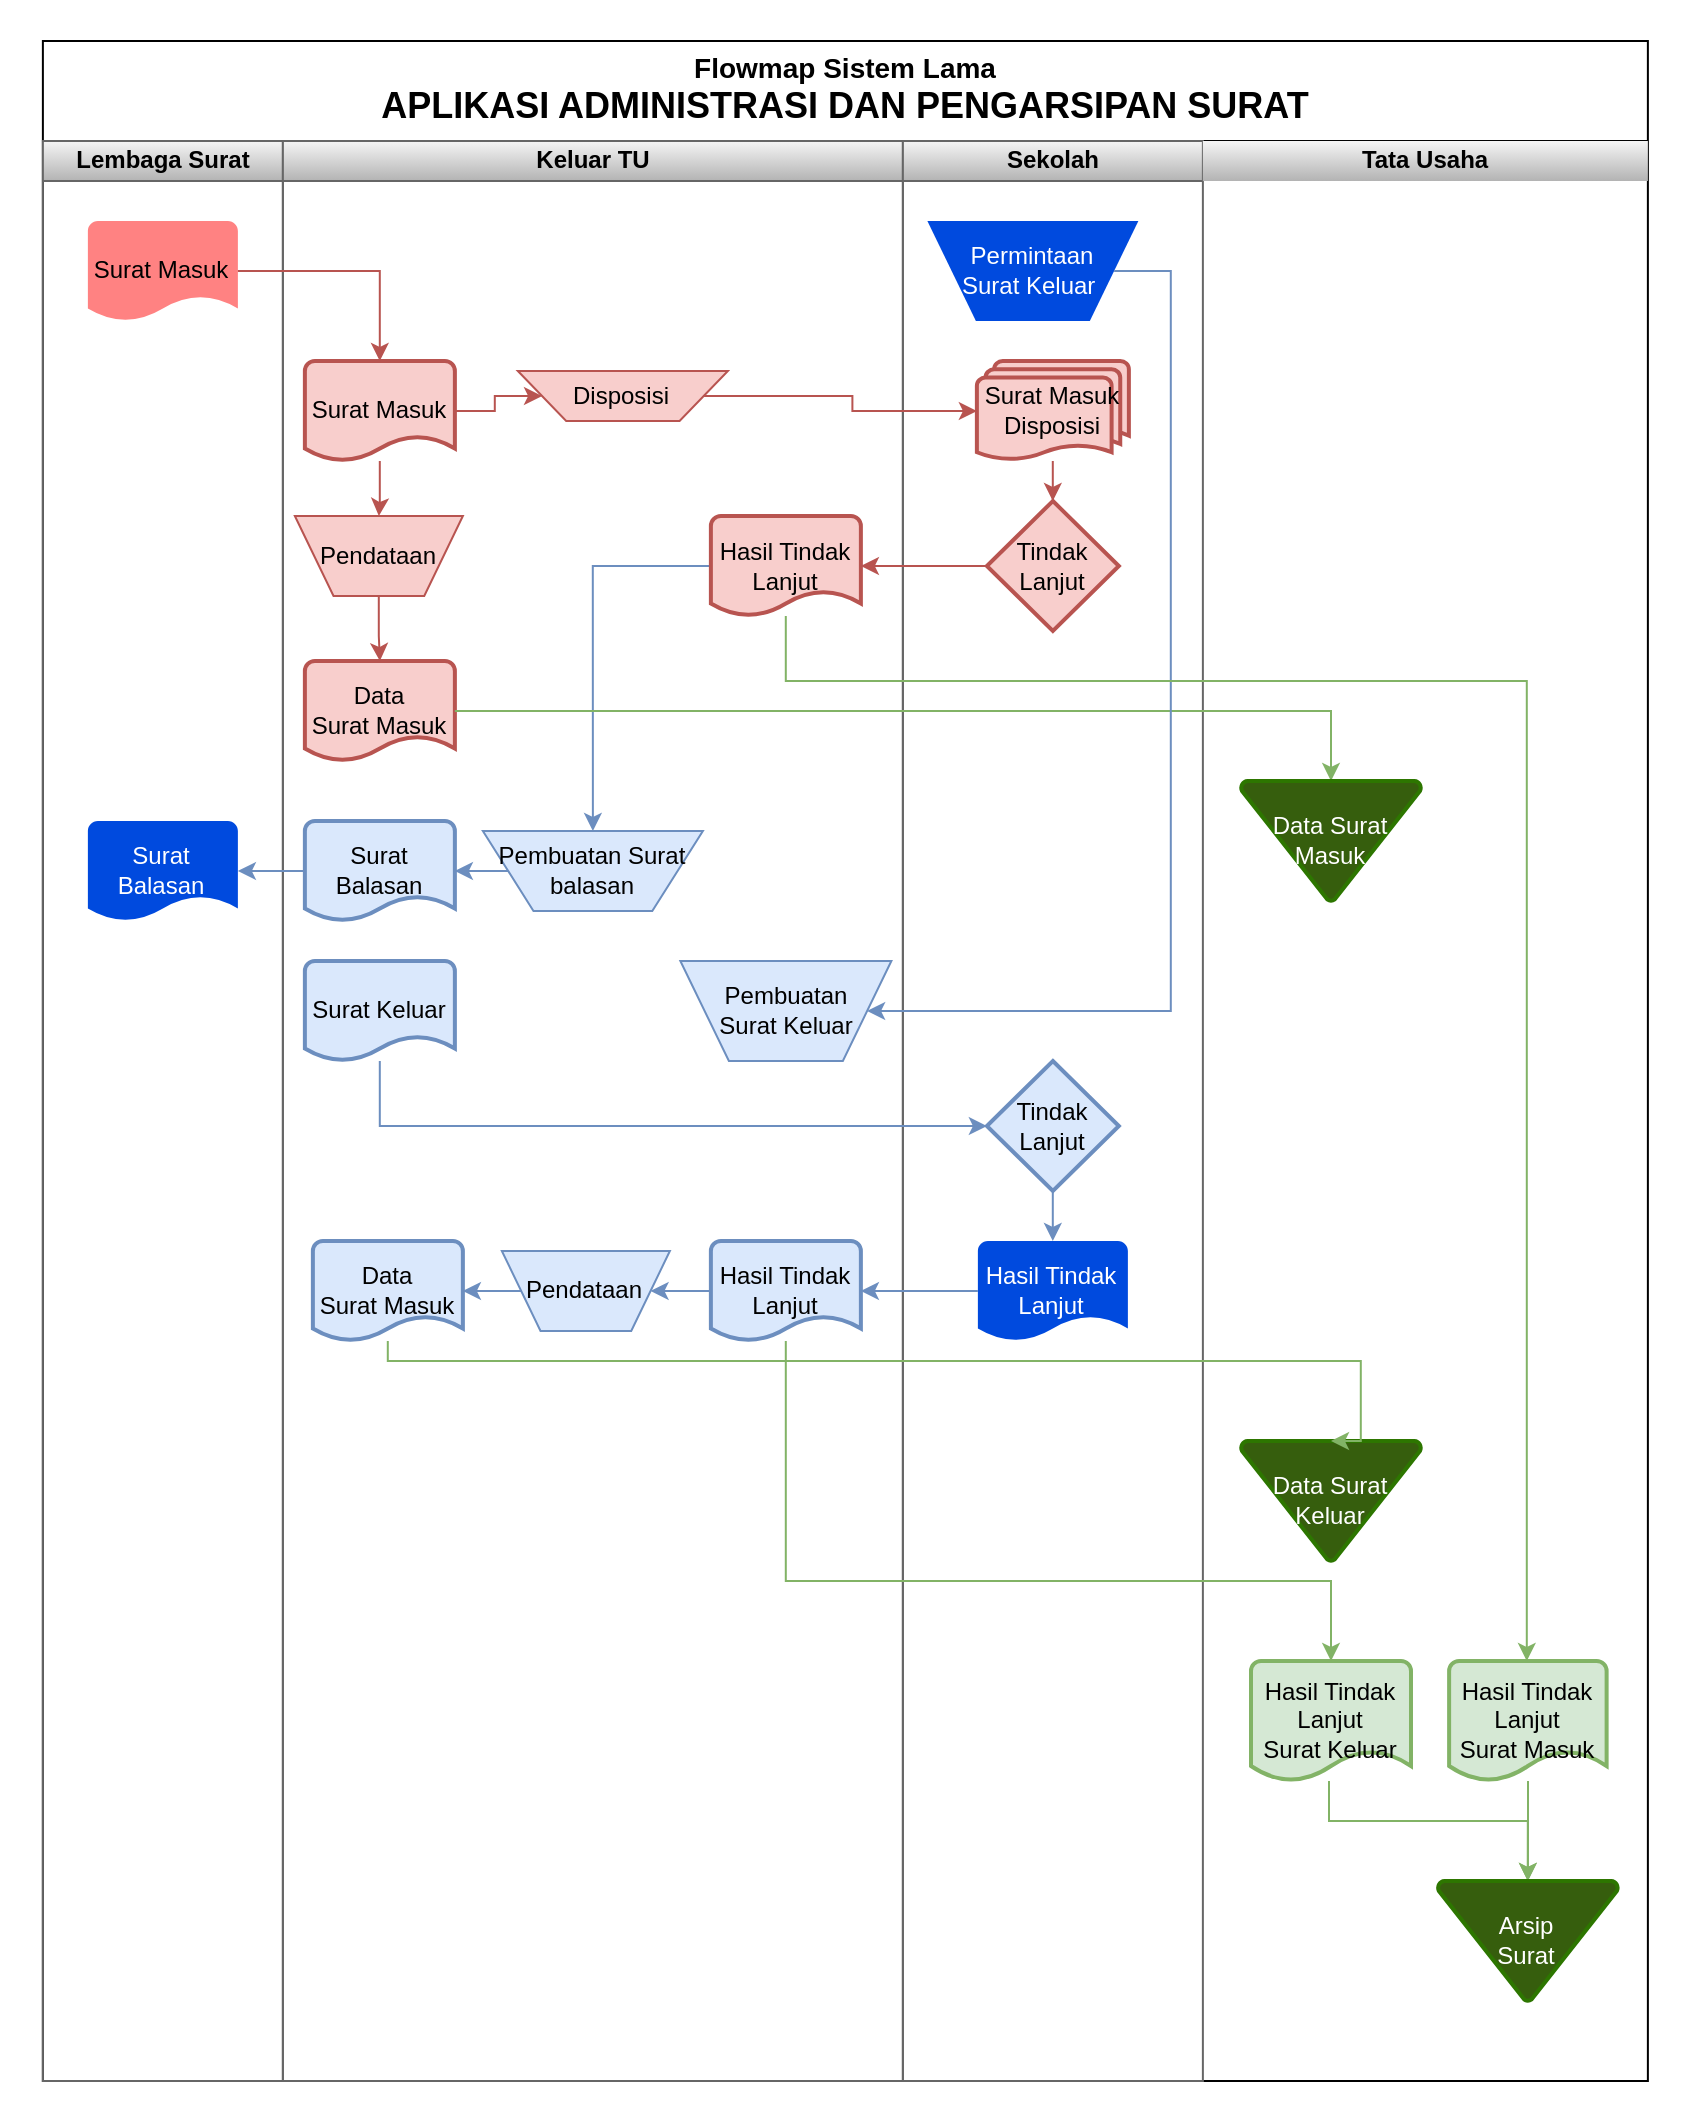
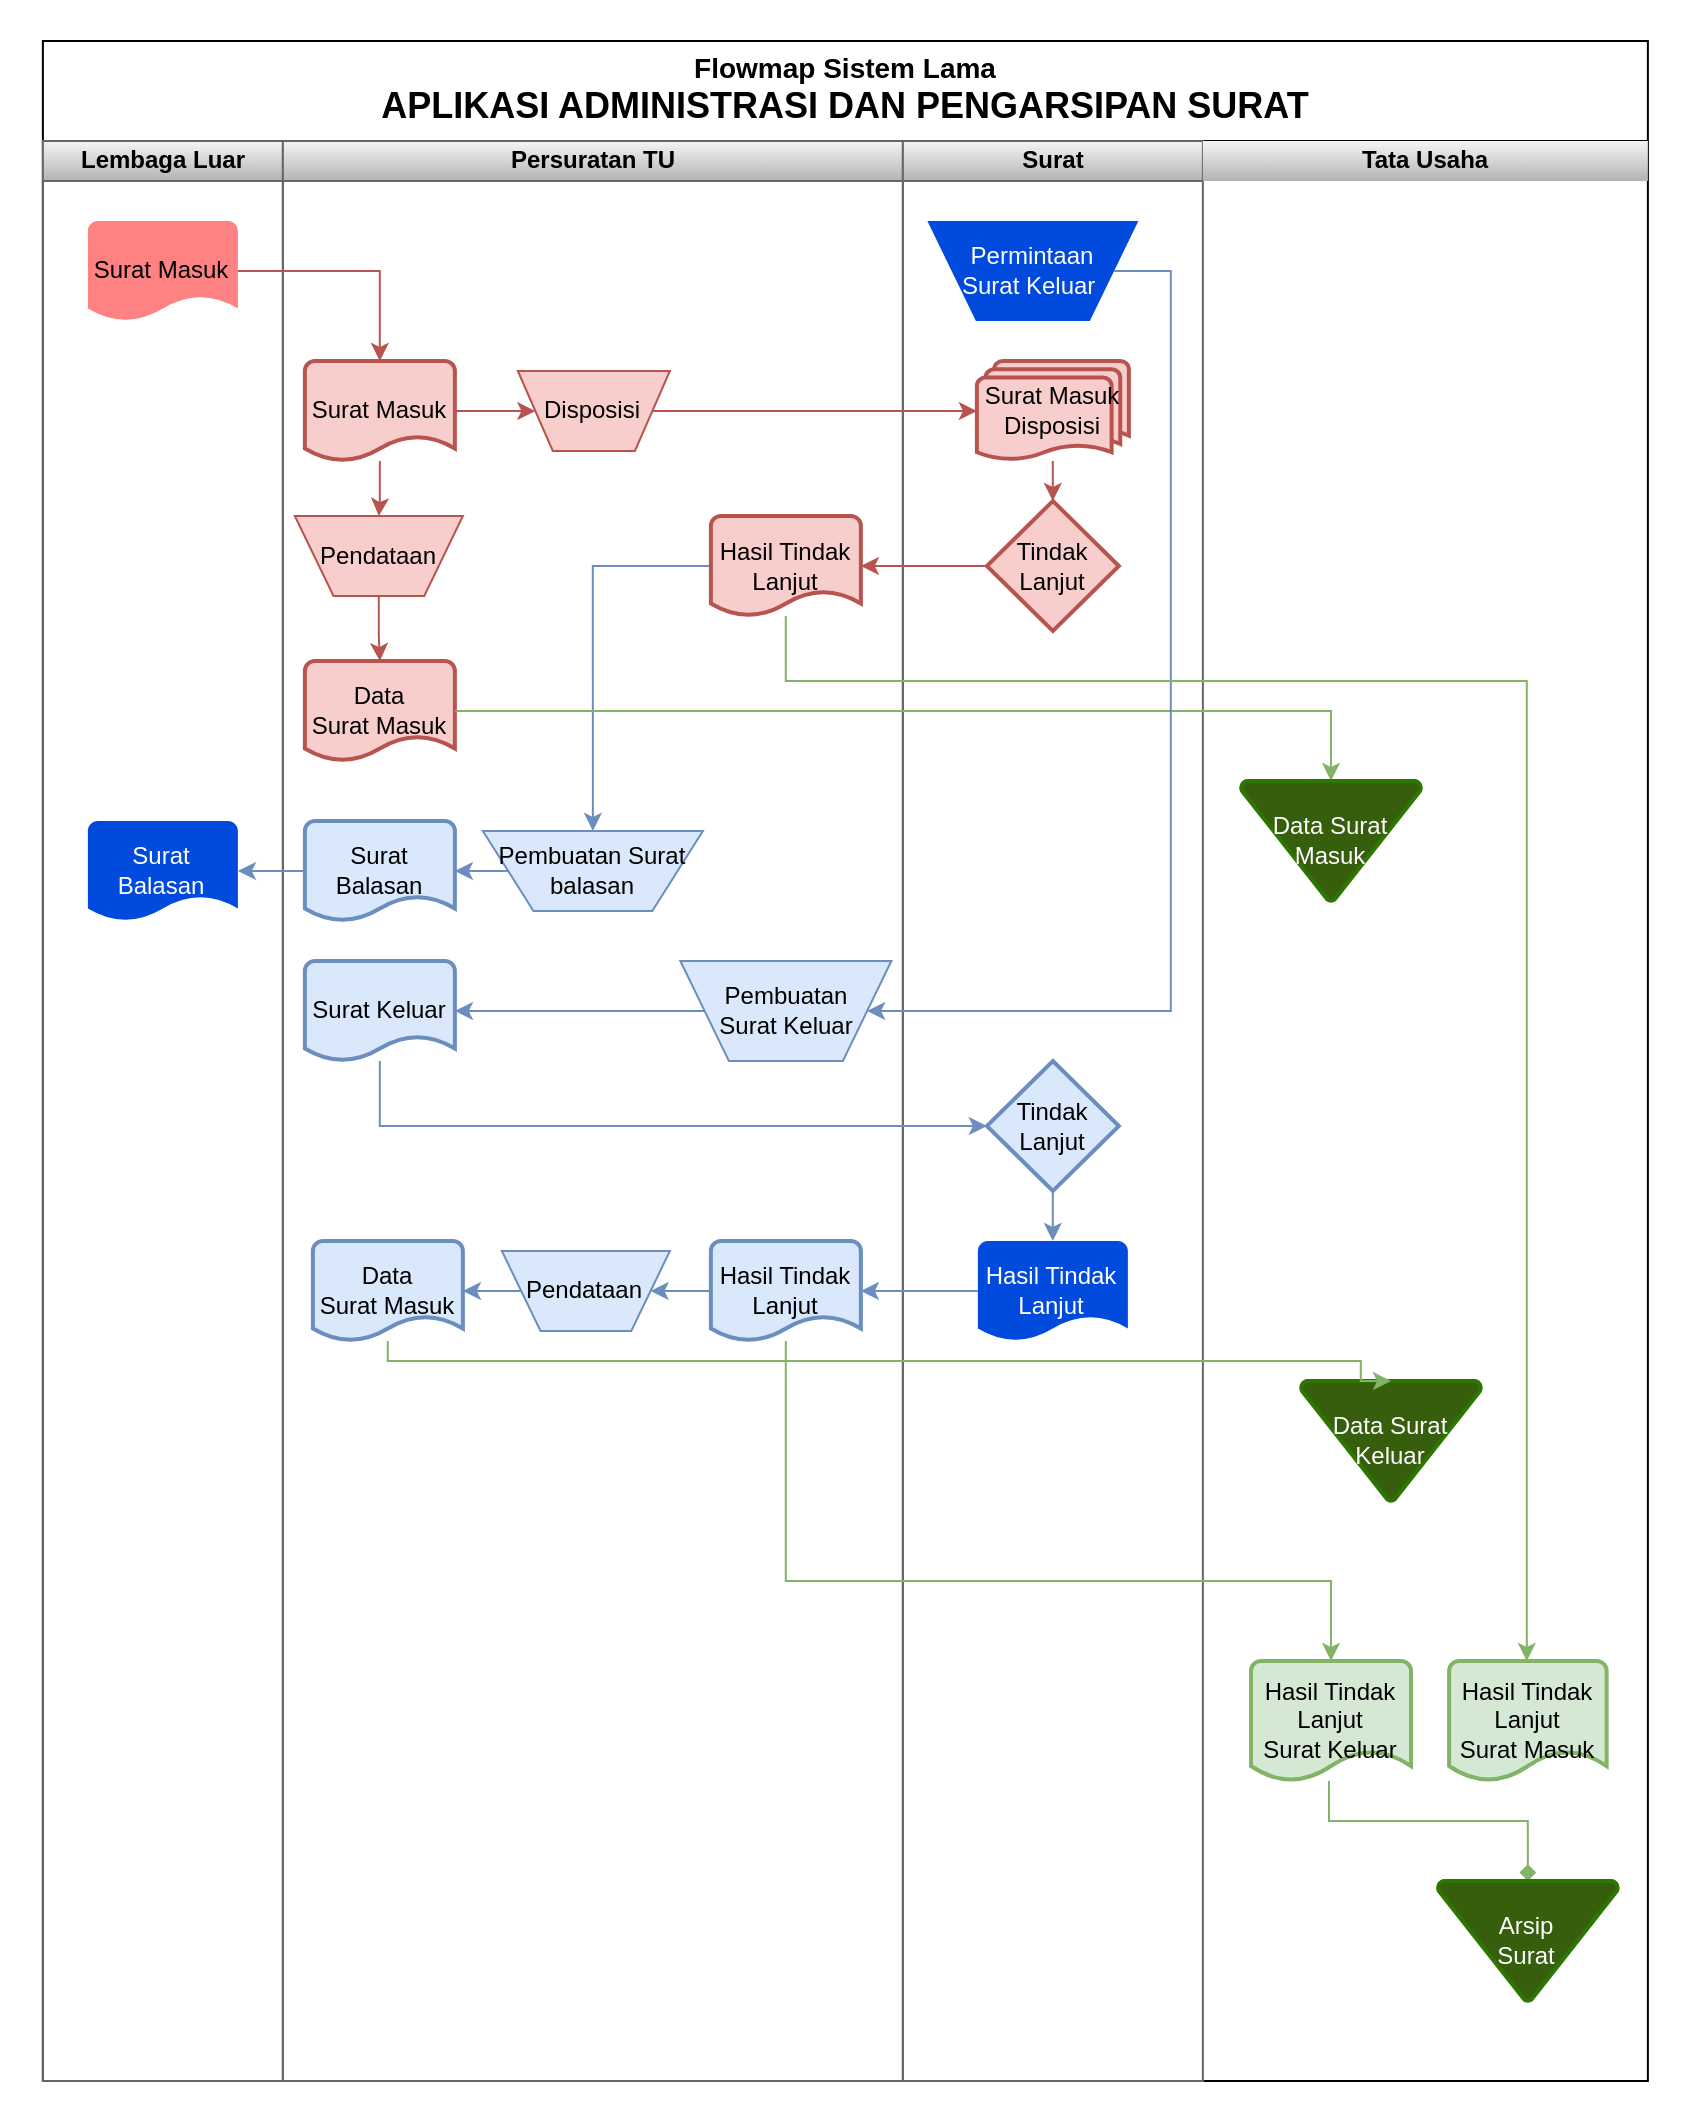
node "Lembaga Surat": label "Lembaga Surat" -> "Lembaga Luar"
node "Keluar TU": label "Keluar TU" -> "Persuratan TU"
node "Sekolah": label "Sekolah" -> "Surat"
node "Disposisi": size 210x50 -> 152x80
edge "Pembuatan Surat Keluar" -> "Surat Keluar": added
node "Data Surat Keluar": moved (1331, 1501) -> (1391, 1441)
edge "Hasil Tindak Lanjut Surat Masuk" -> "Arsip Surat": removed
edge "Hasil Tindak Lanjut Surat Keluar" -> "Arsip Surat": arrowhead classic -> diamond
